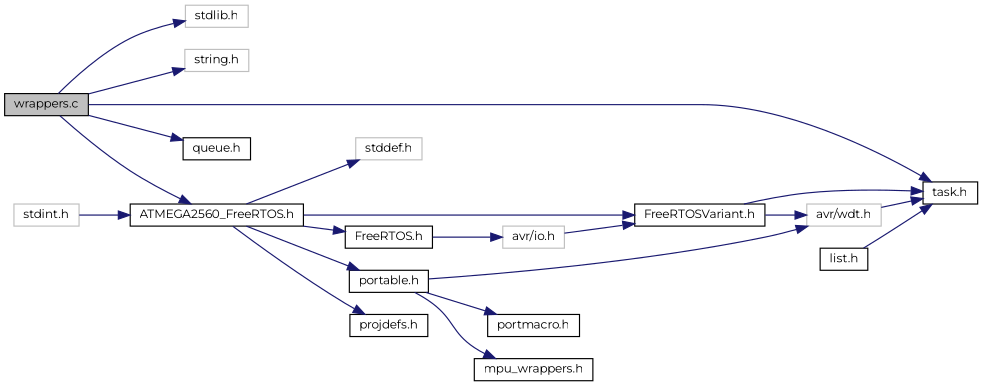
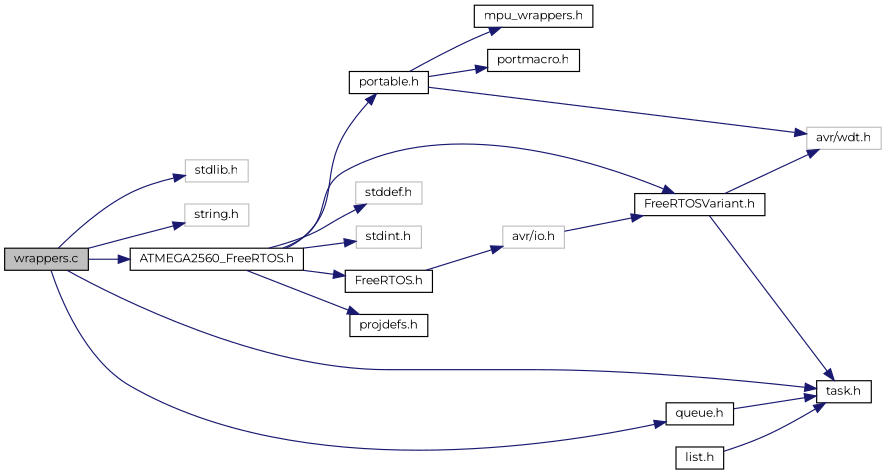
edge "avr/wdt.h" -> "task.h": now "queue.h" -> "task.h"
edge "stdint.h" -> "ATMEGA2560_FreeRTOS.h": reversed
